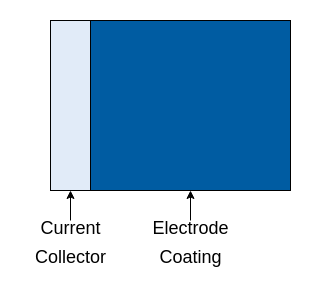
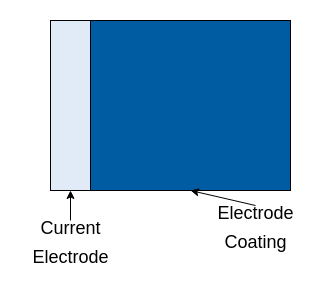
node "Current Collector": label "Current Collector" -> "Current Electrode"
node "Electrode Coating": moved (191, 241) -> (256, 226)
